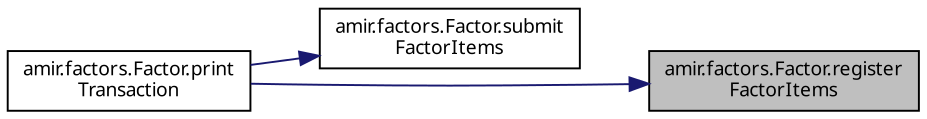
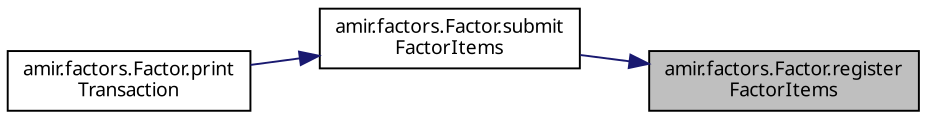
edge "amir.factors.Factor.print Transaction" -> "amir.factors.Factor.register FactorItems": now "amir.factors.Factor.submit FactorItems" -> "amir.factors.Factor.register FactorItems"
